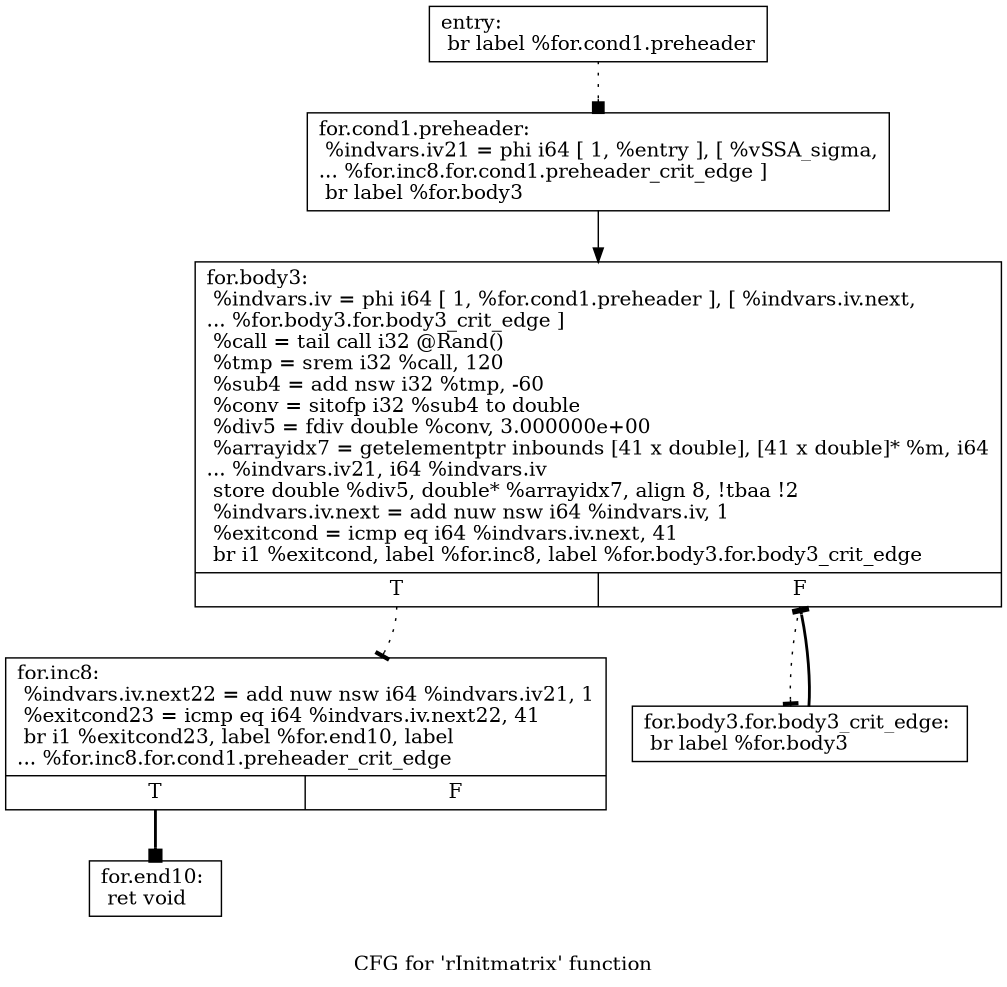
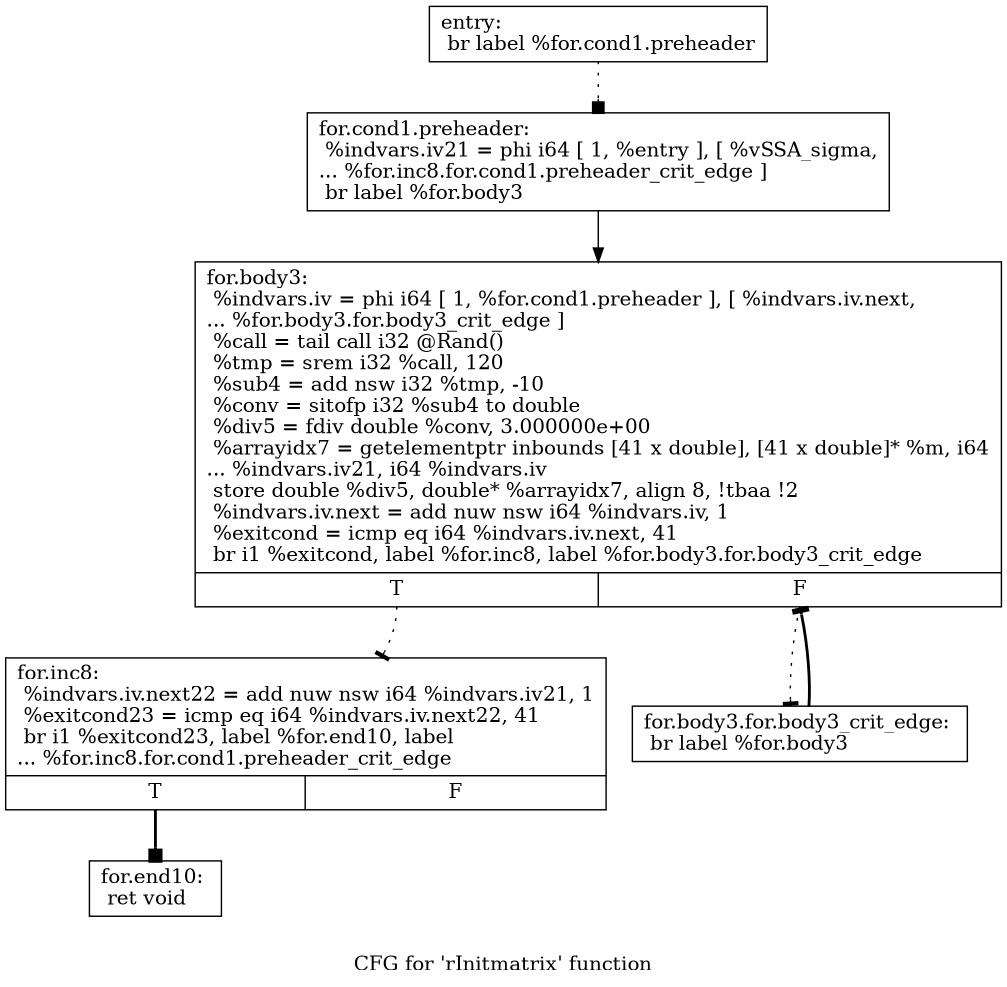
node "for.body3:": text "%sub4 = add nsw i32 %tmp, -60" -> "%sub4 = add nsw i32 %tmp, -10"
